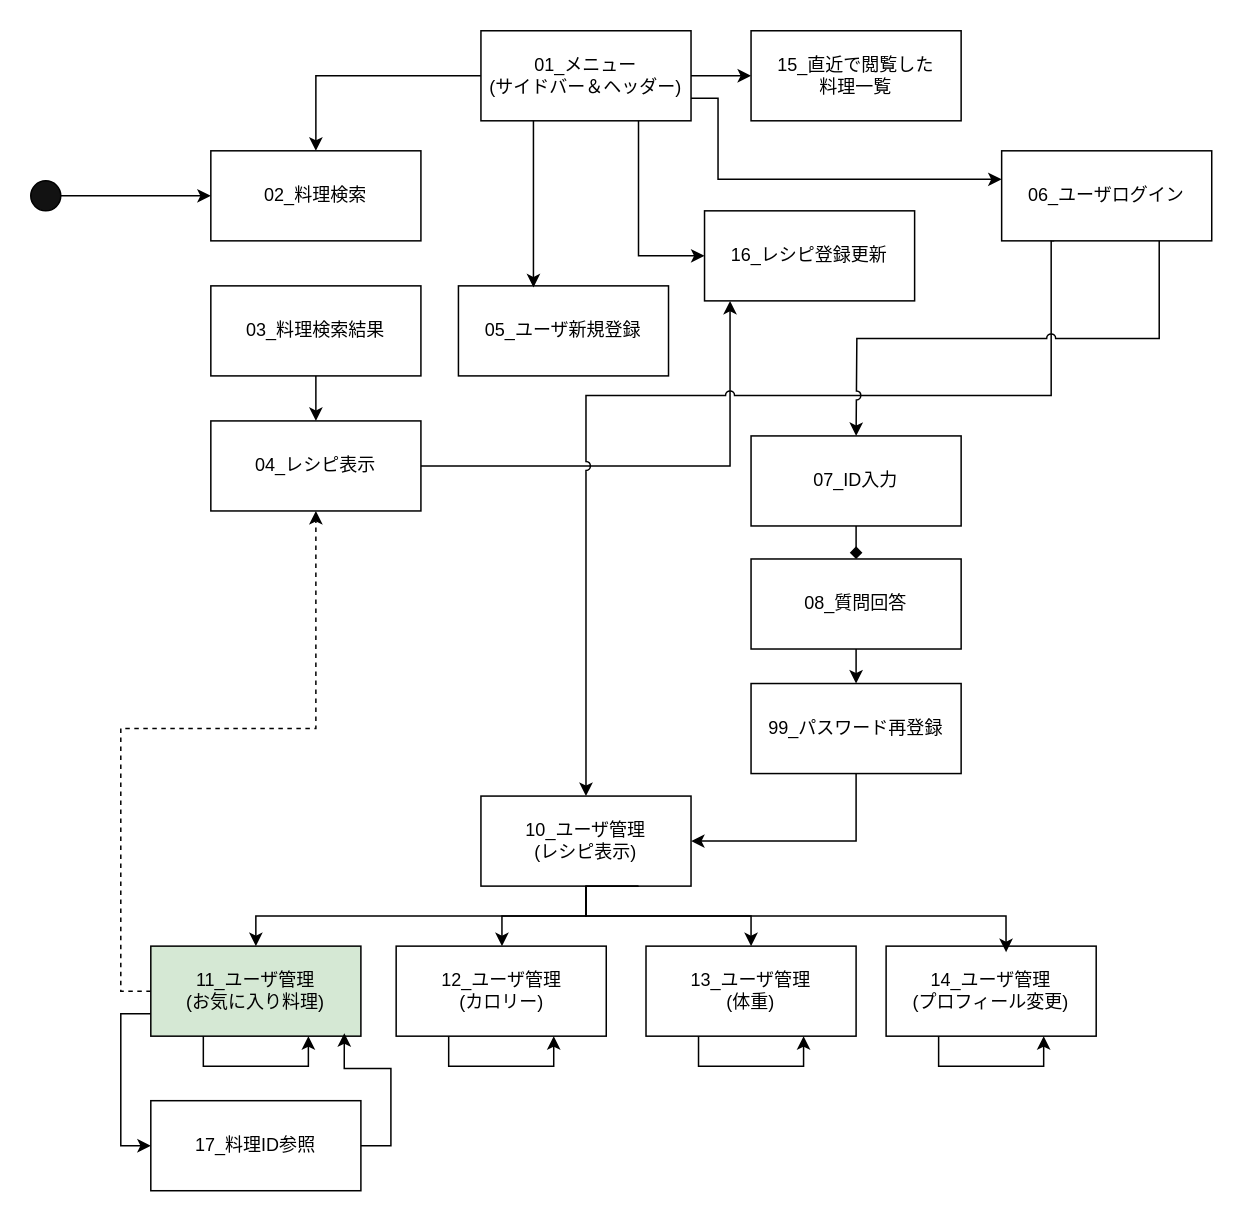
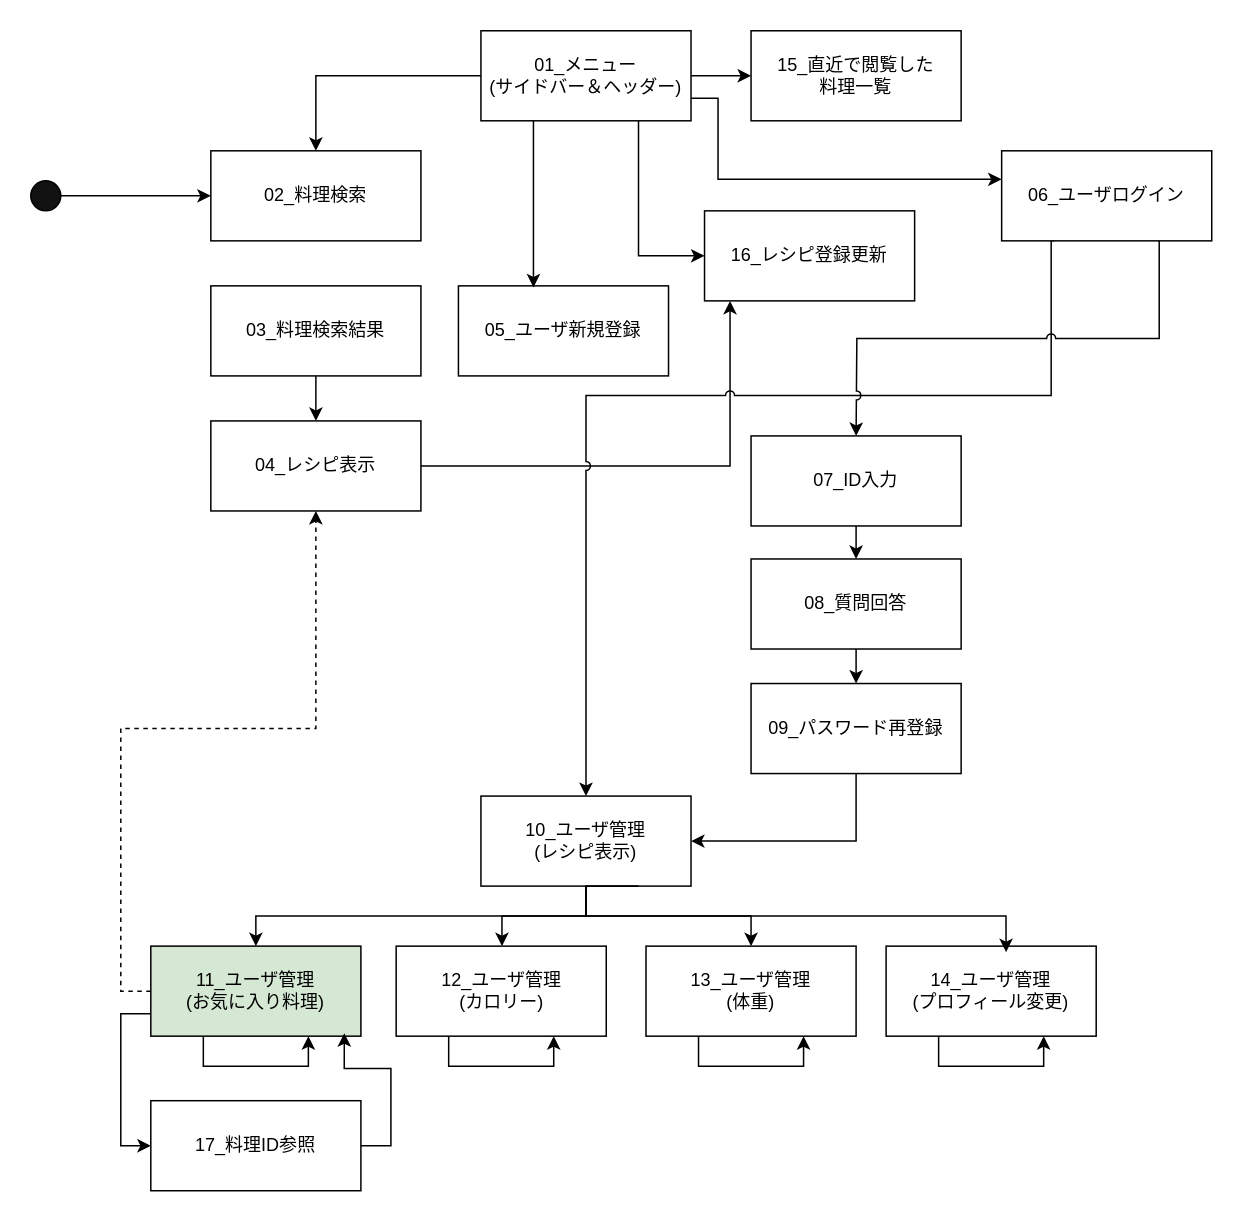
edge "07_ID入力" -> "08_質問回答": arrowhead diamond -> classic
node "99_パスワード再登録": label "99_パスワード再登録" -> "09_パスワード再登録"
